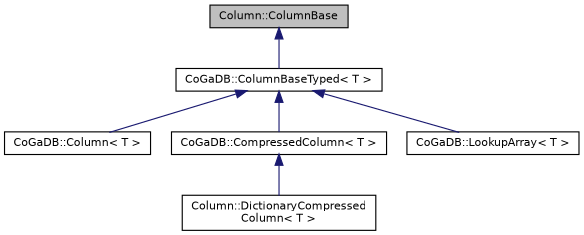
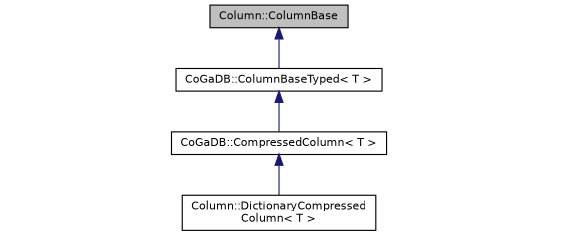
node "CoGaDB::Column< T >": removed
node "CoGaDB::LookupArray< T >": removed
